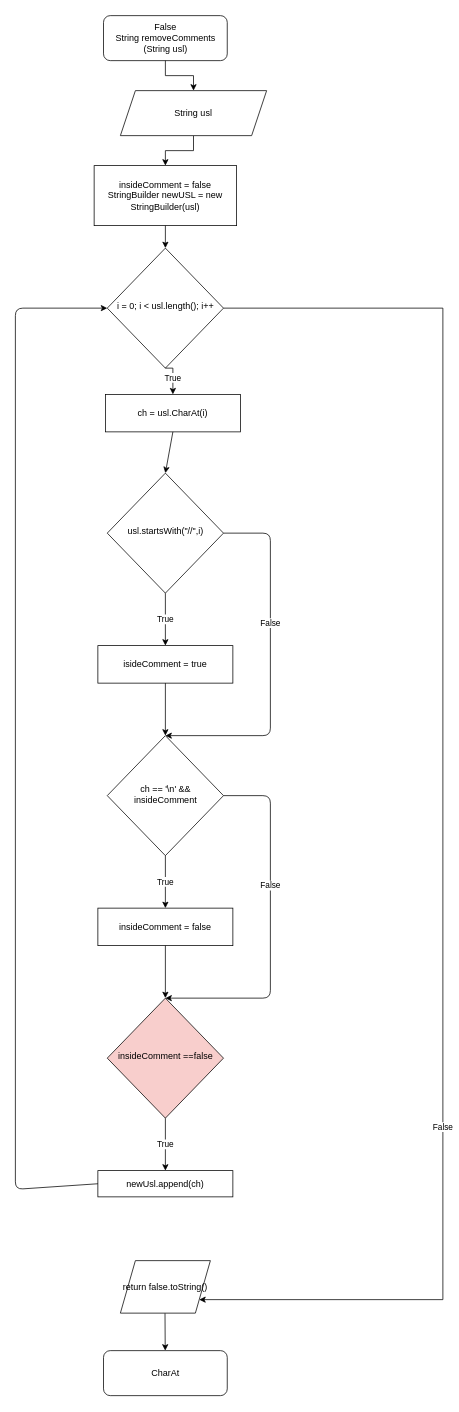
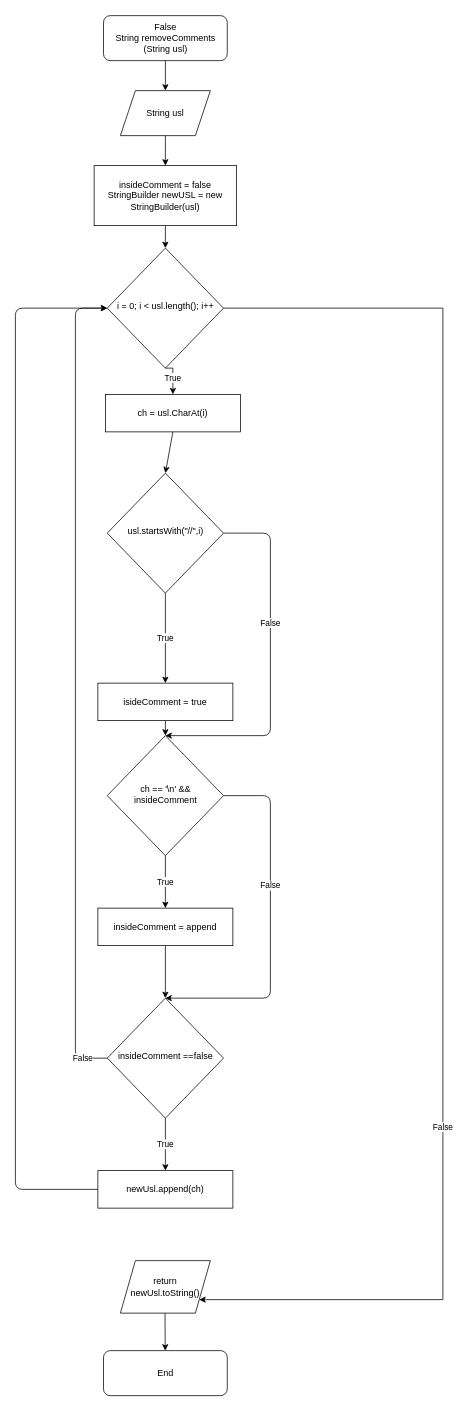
node "String usl": size 146x45 -> 90x45
node "isideComment = true": moved (165, 664) -> (165, 702)
edge "insideComment ==false" -> "i = 0; i < usl.length(); i++": added, label "False"
node "insideComment = false": label "insideComment = false" -> "insideComment = append"
node "insideComment ==false": fillcolor #f8cecc -> #ffffff
node "newUsl.append(ch)": size 135x26 -> 135x38
node "return false.toString()": label "return false.toString()" -> "return newUsl.toString()"
node "CharAt": label "CharAt" -> "End"
